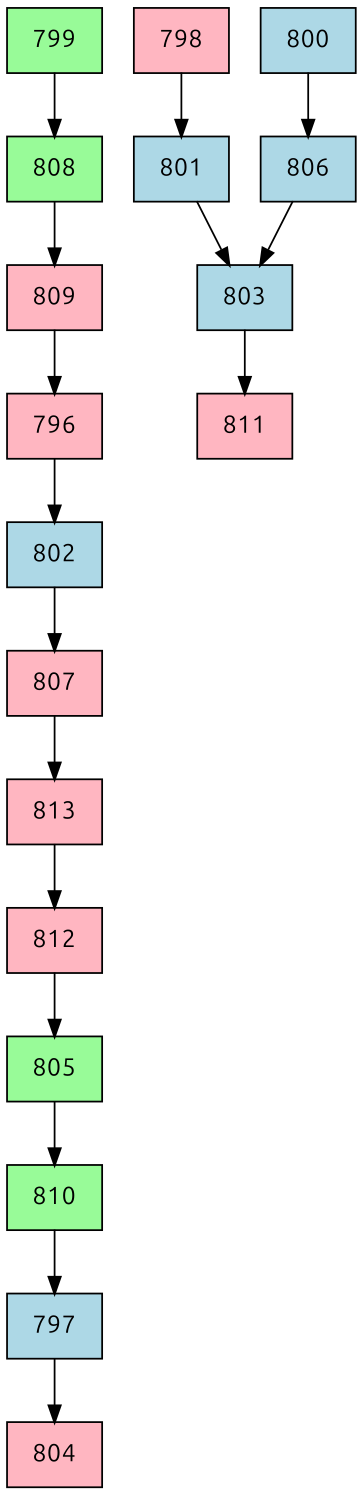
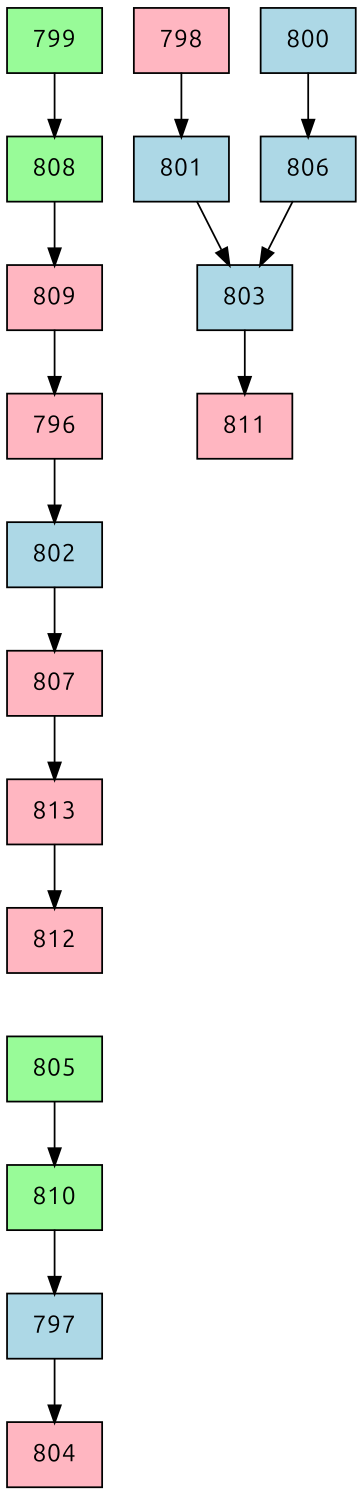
edge "812" -> "805": removed
